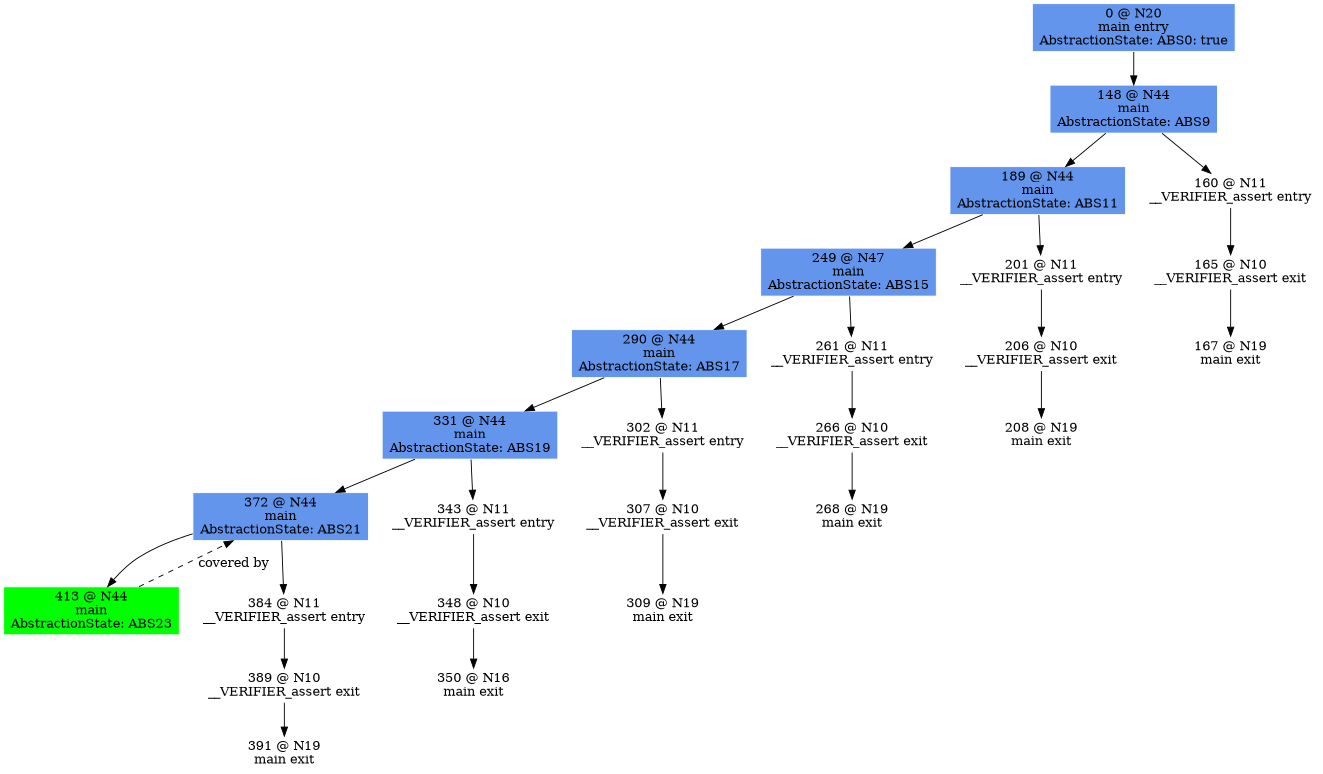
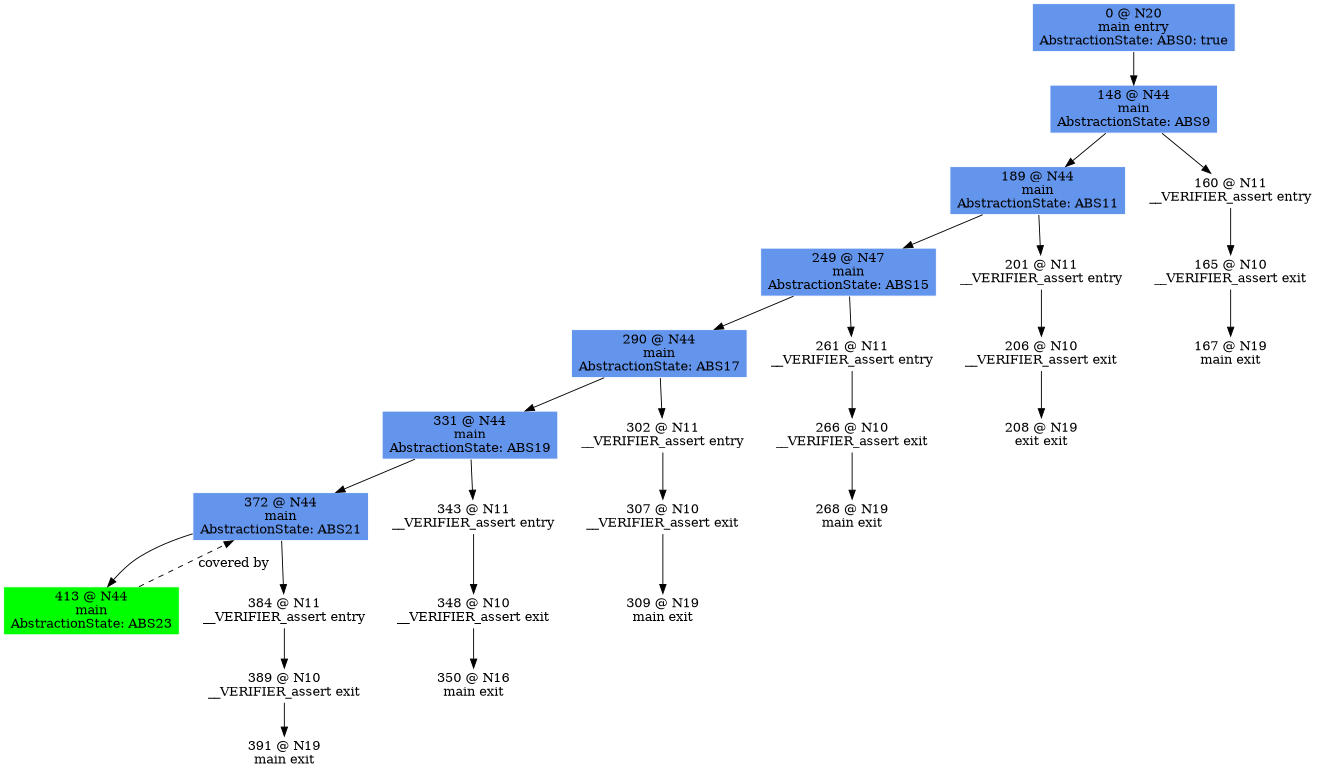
node "208 @ N19 main exit": label "208 @ N19 main exit" -> "208 @ N19 exit exit"
